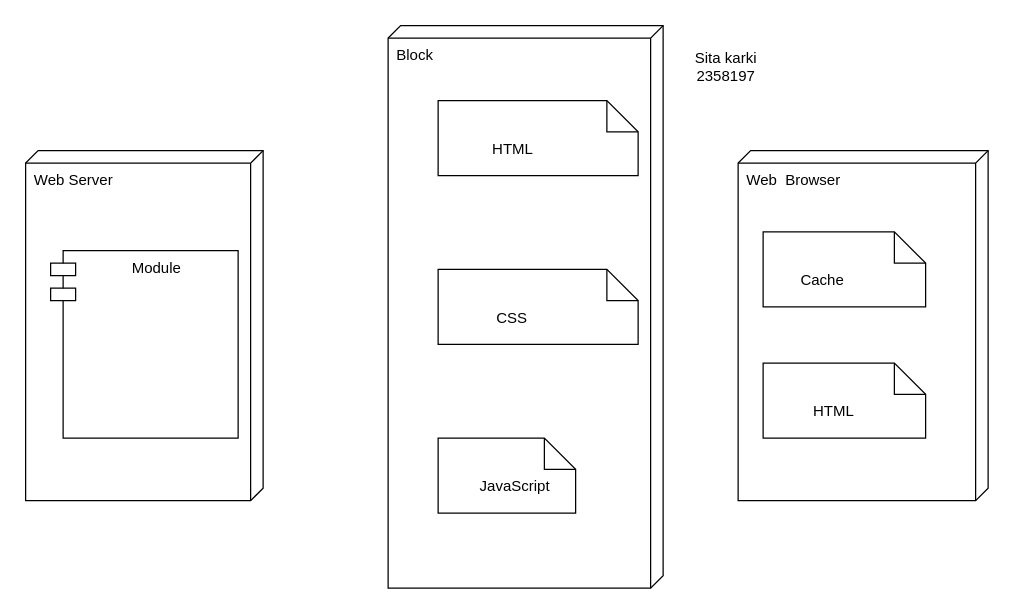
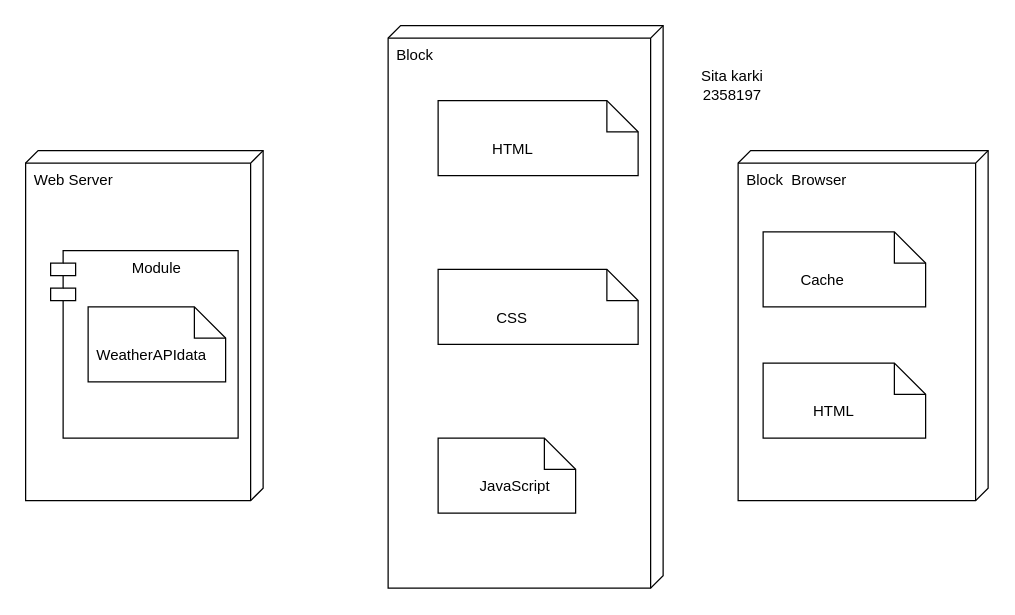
node "Sita karki 2358197": moved (726, 67) -> (732, 86)
node "Web Browser": label "Web Browser" -> "Block Browser"
node "WeatherAPIdata": added
